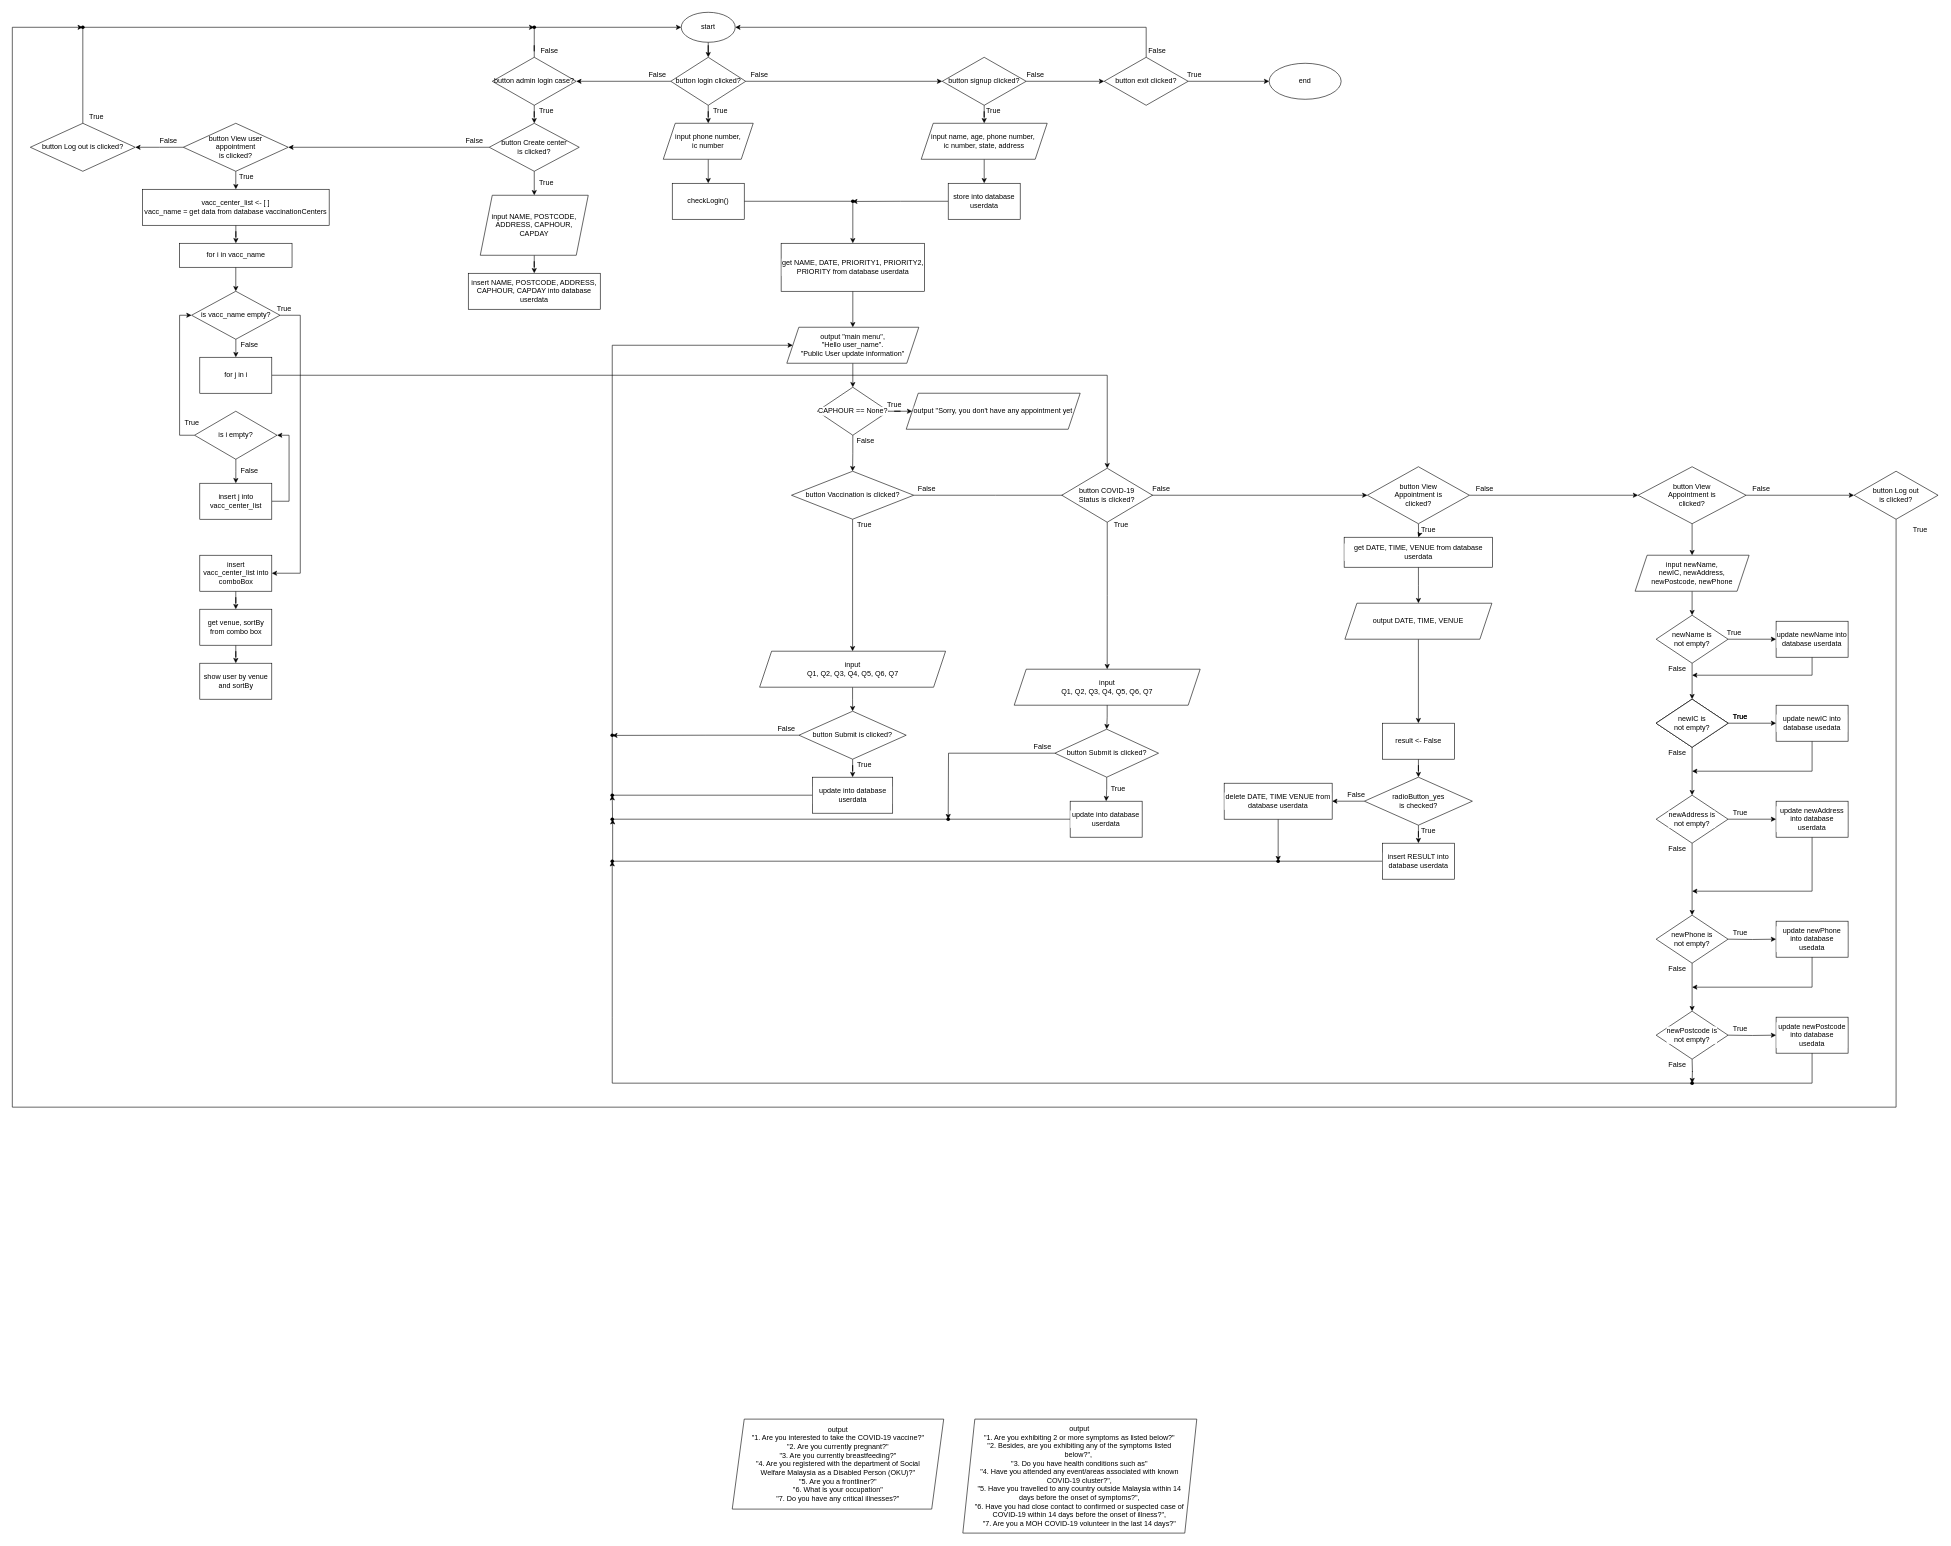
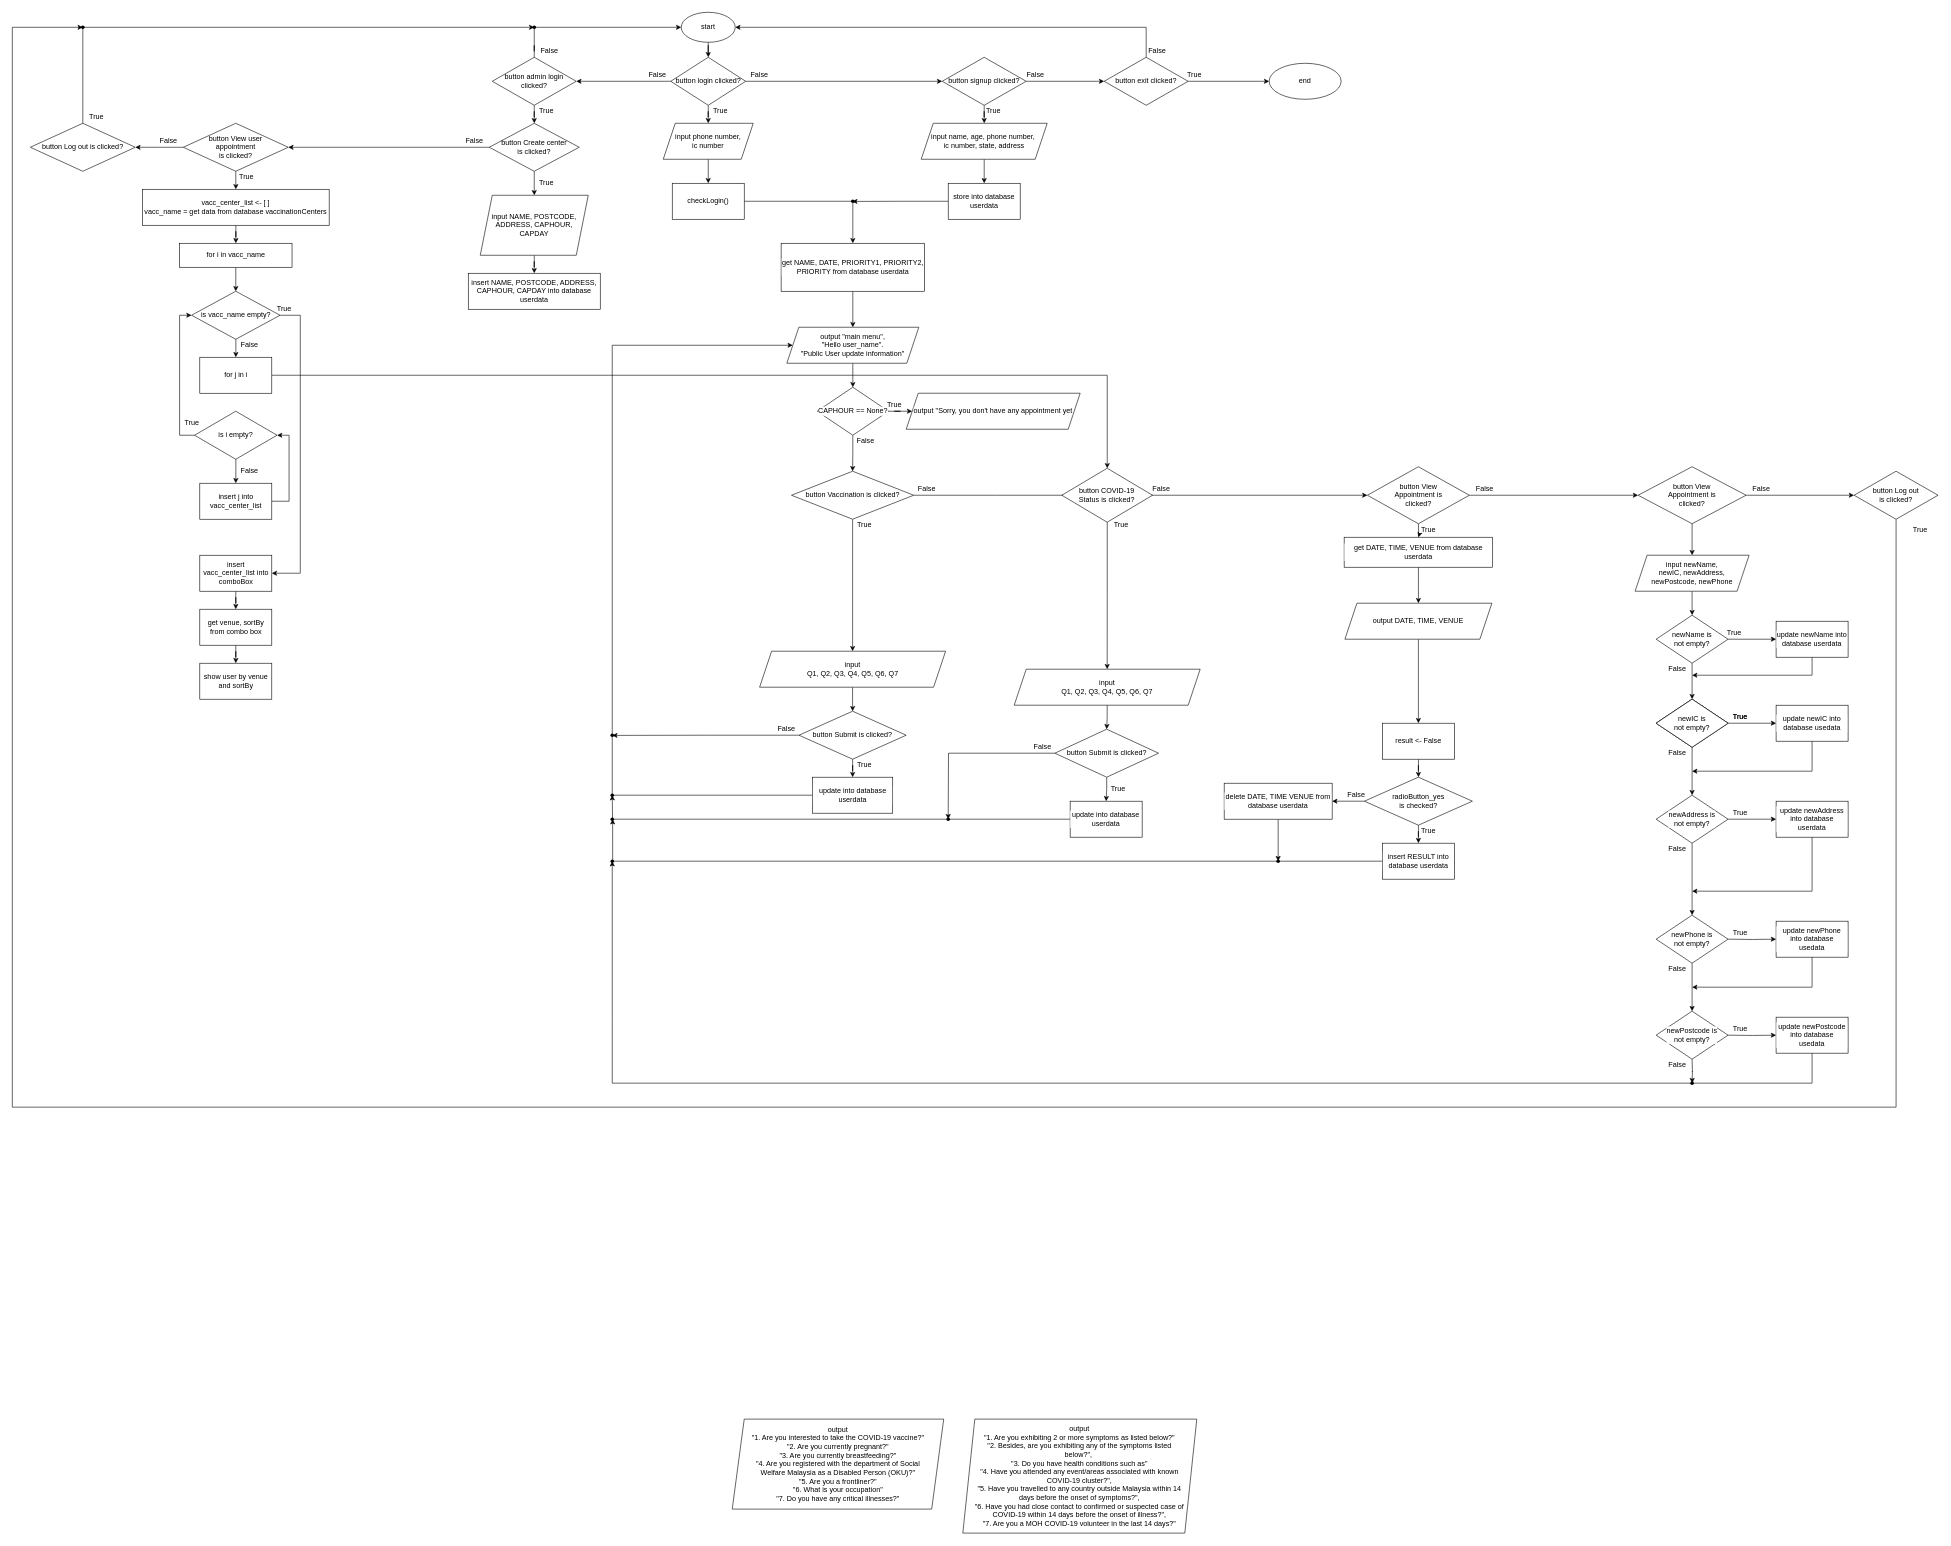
node "button admin login case?": label "button admin login case?" -> "button admin login clicked?"
